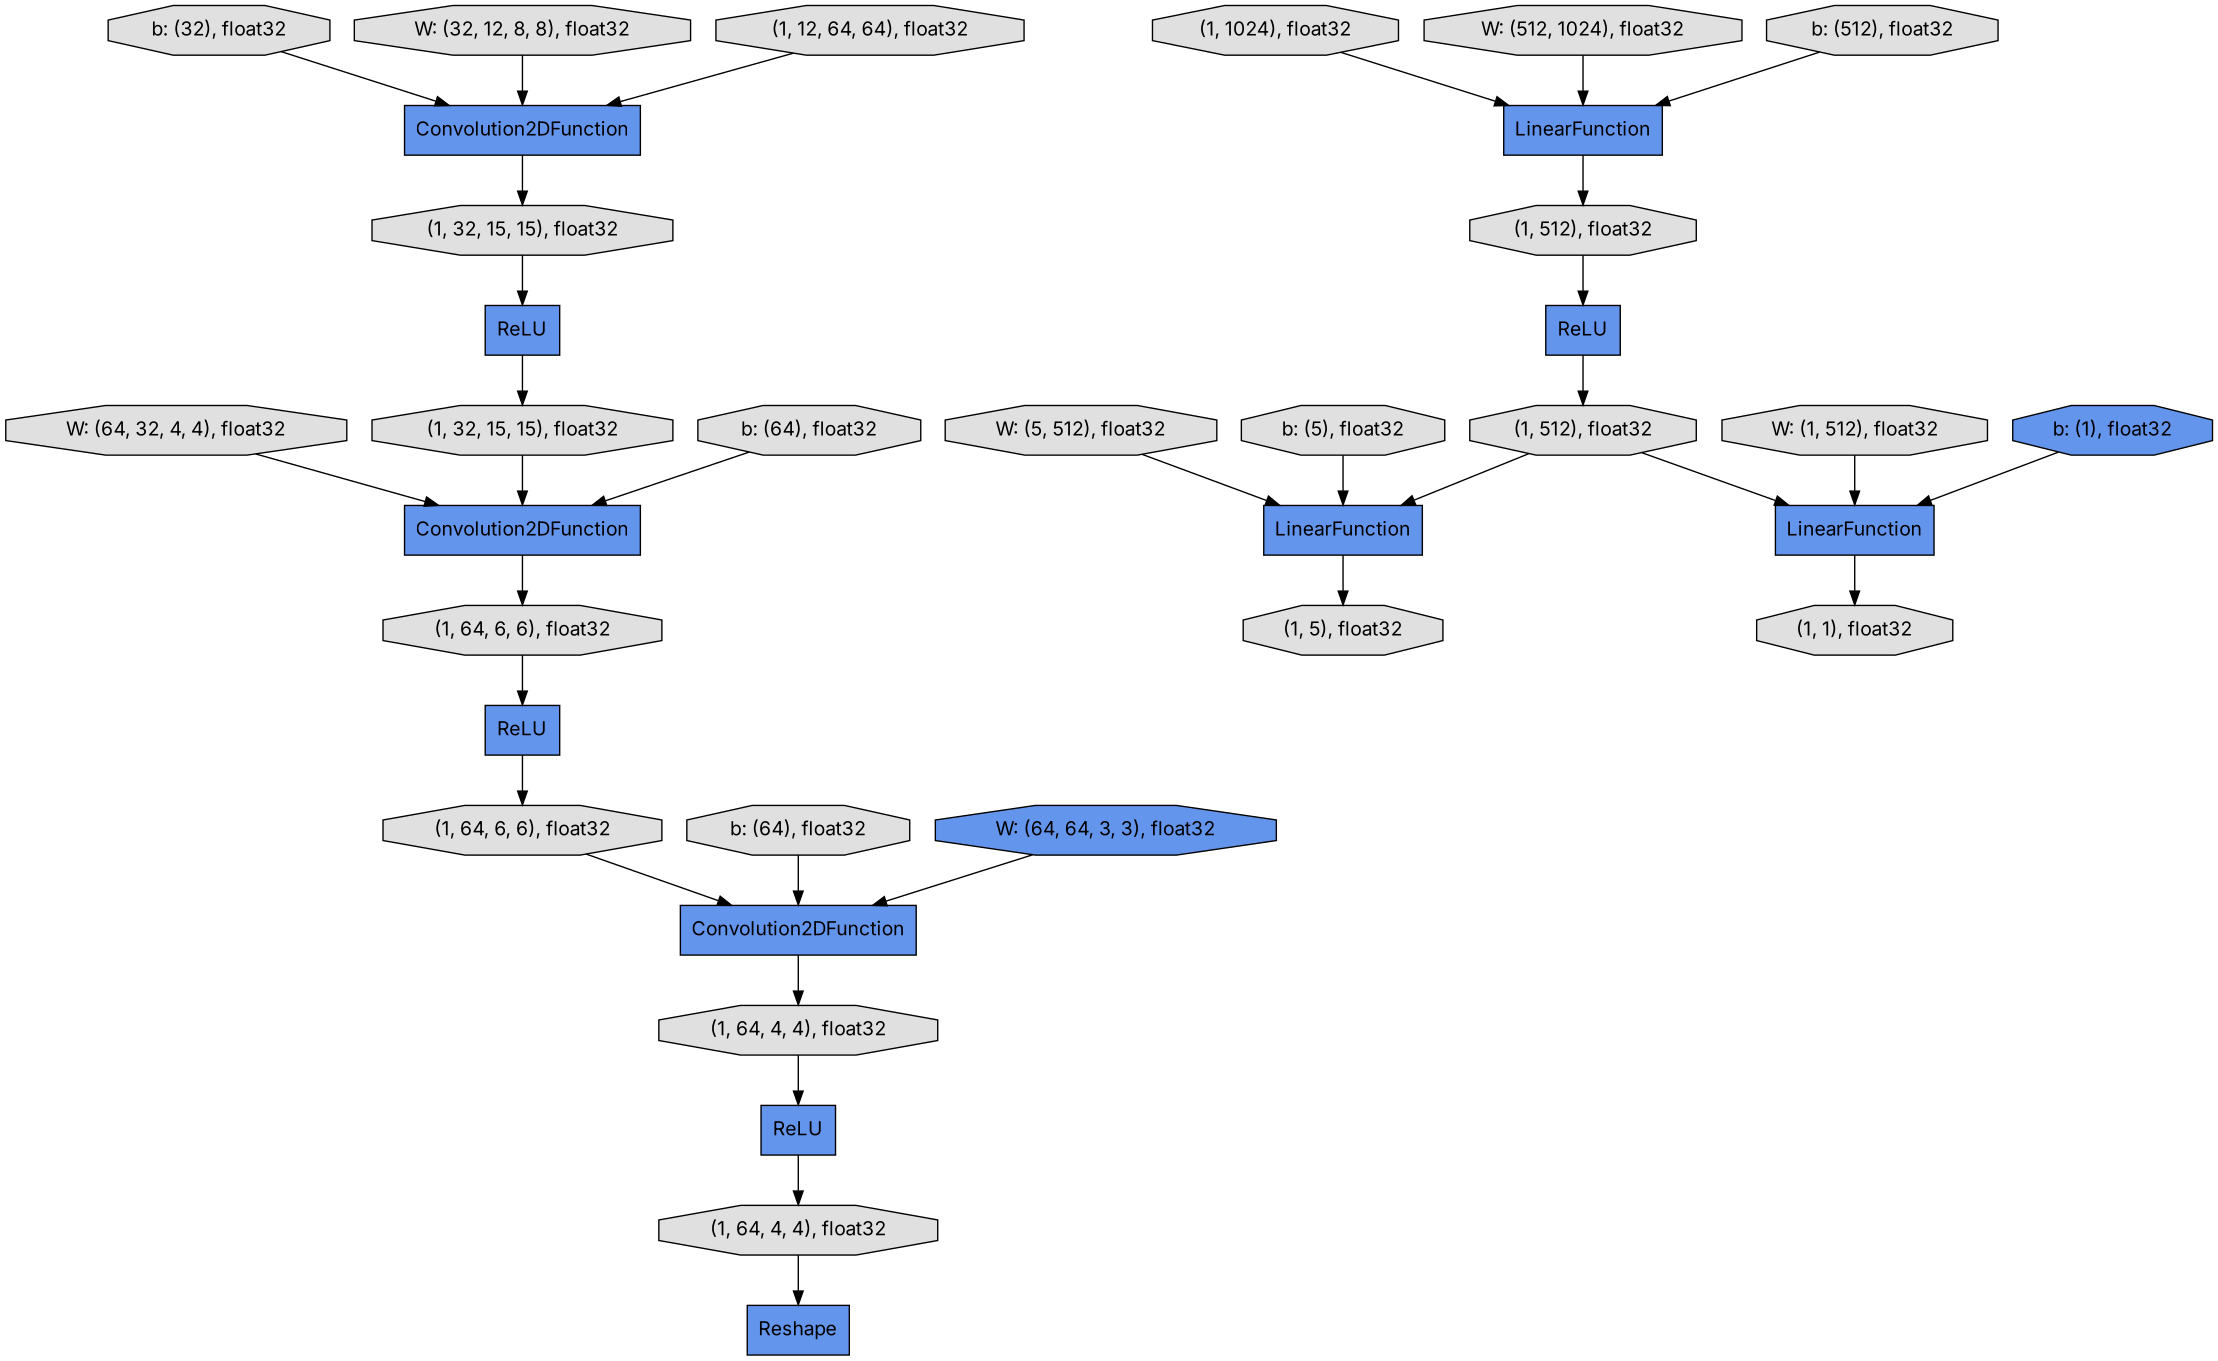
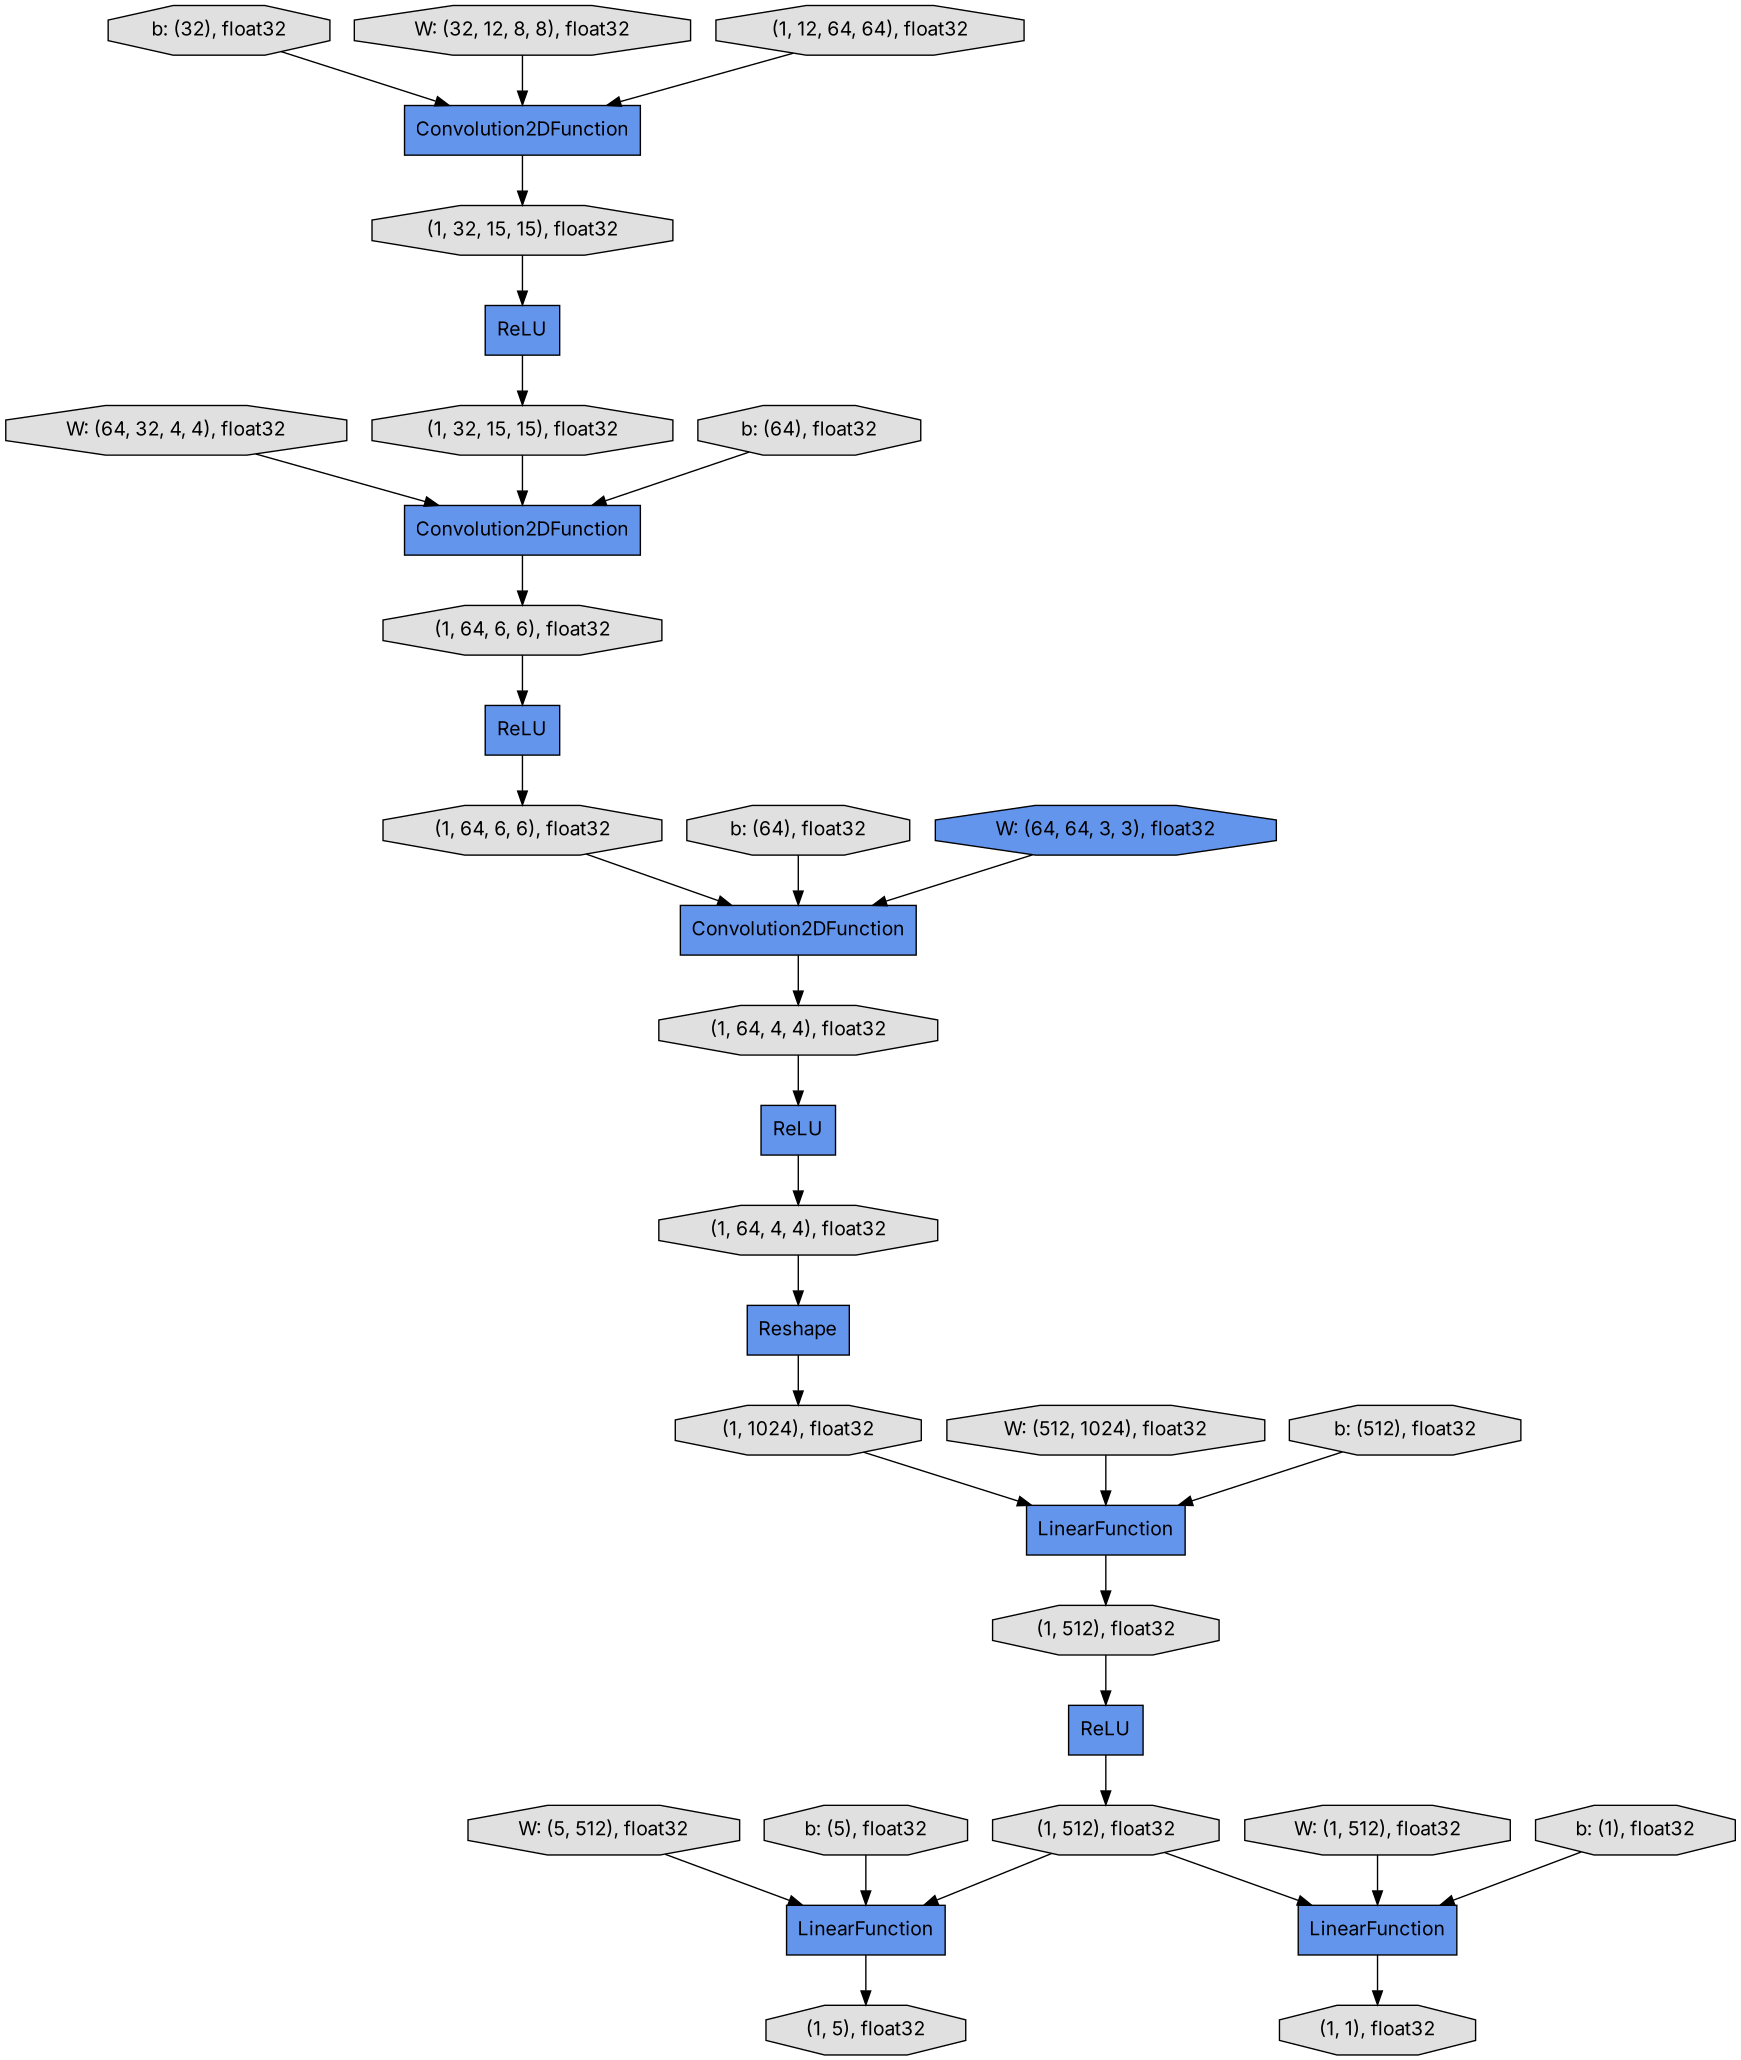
node "b: (1), float32": fillcolor #6495ed -> #e0e0e0
edge "Reshape" -> "(1, 1024), float32": added
